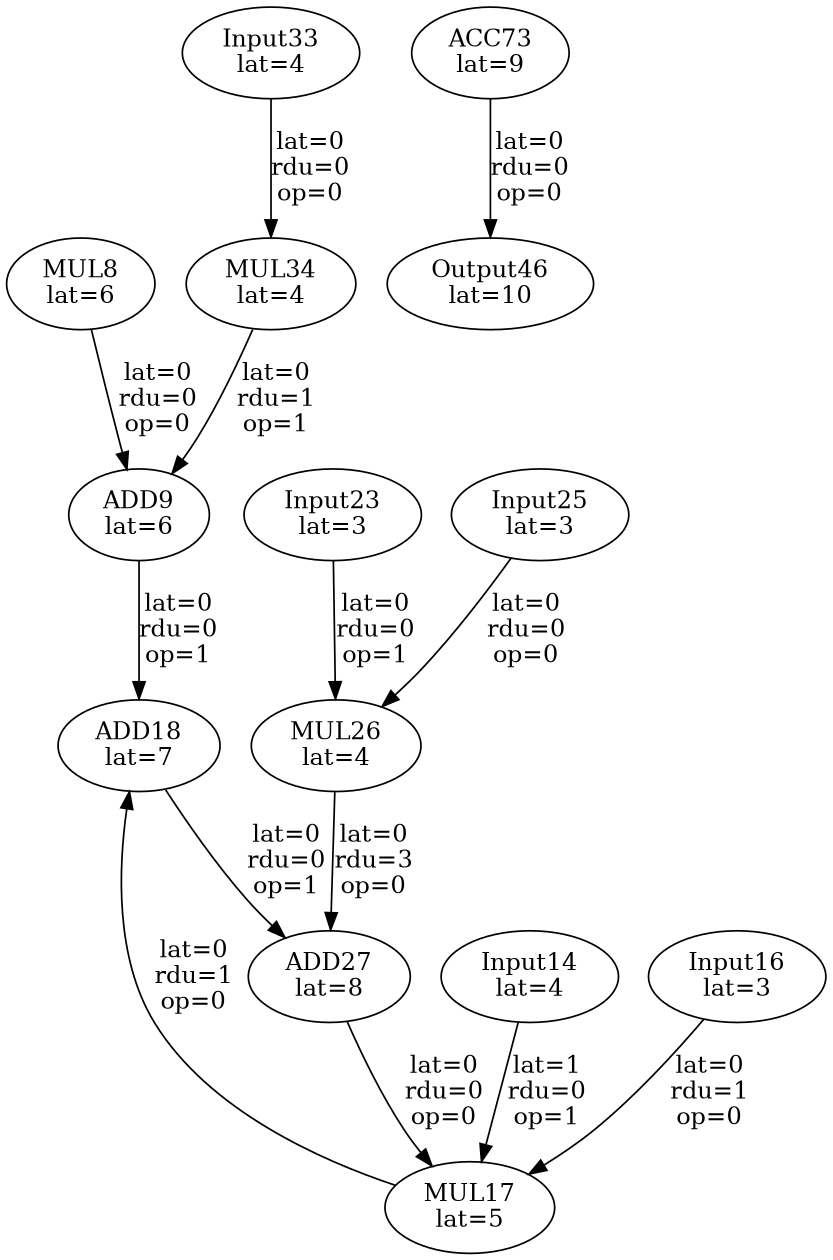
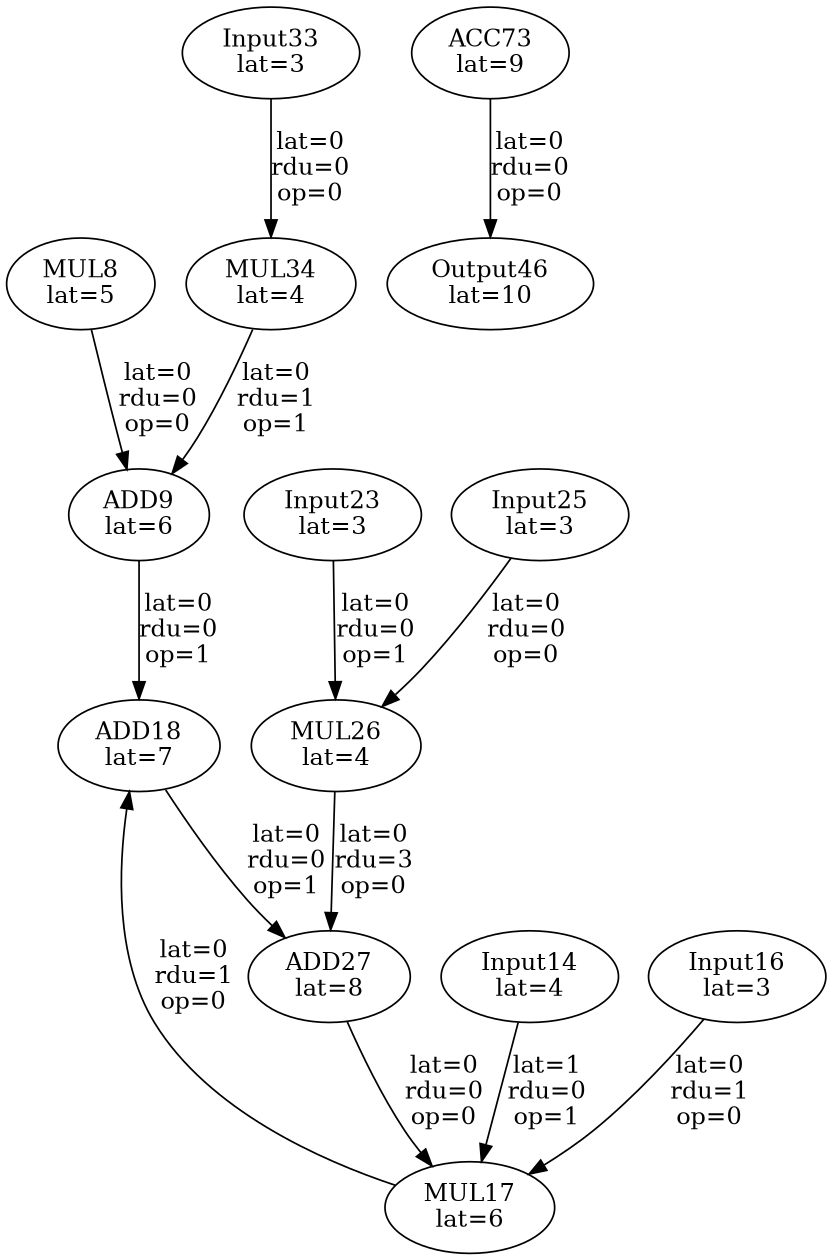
node "Input33 lat=4": label "Input33 lat=4" -> "Input33 lat=3"
node "MUL8 lat=6": label "MUL8 lat=6" -> "MUL8 lat=5"
node "MUL17 lat=5": label "MUL17 lat=5" -> "MUL17 lat=6"
